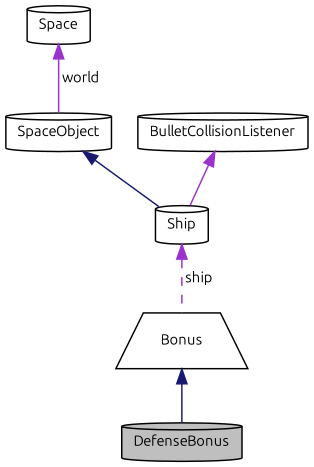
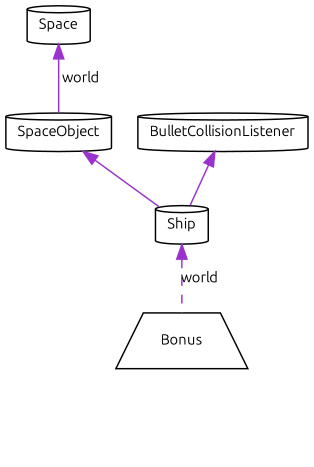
edge "Ship" -> "SpaceObject": color midnightblue -> darkorchid3
edge "Bonus" -> "Ship": label " ship" -> " world"
node "DefenseBonus": removed
